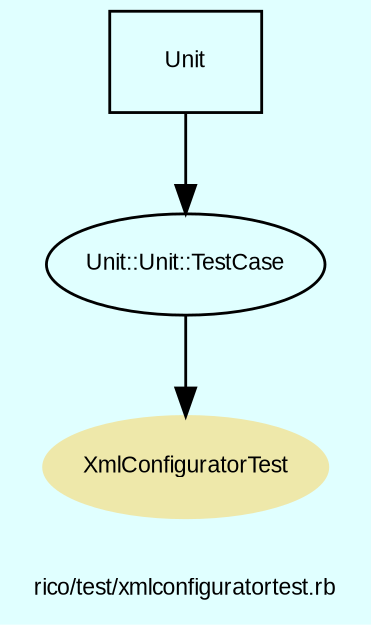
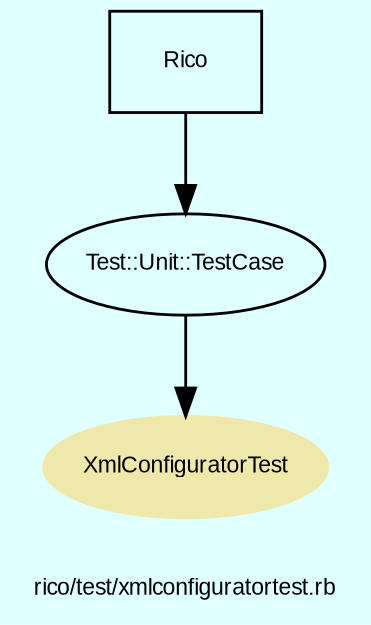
node "Unit": label "Unit" -> "Rico"
node "Unit::Unit::TestCase": label "Unit::Unit::TestCase" -> "Test::Unit::TestCase"
